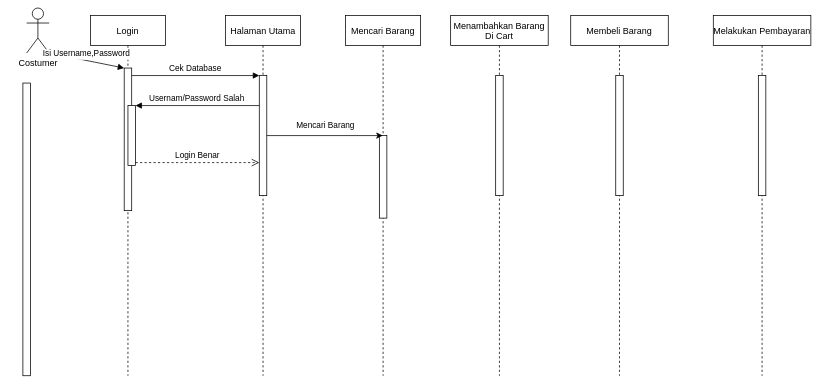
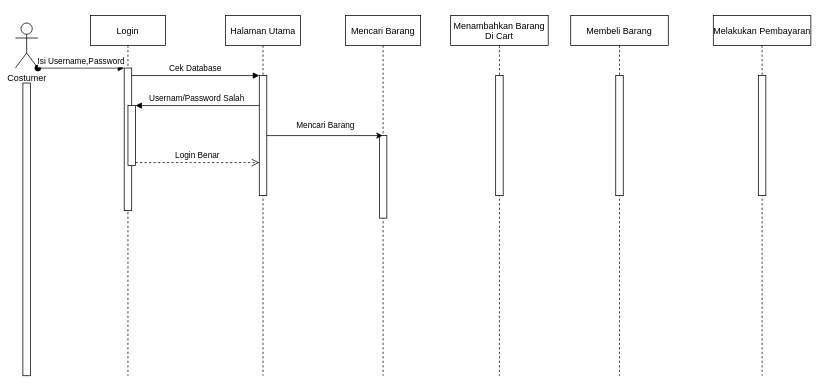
node "Costumer": moved (38, 30) -> (27, 45)
